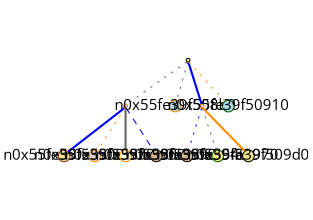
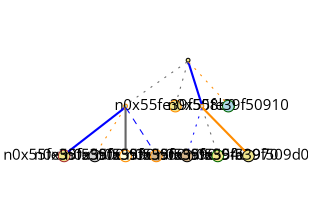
node "n0x55fe39f508b0": fillcolor lightblue -> khaki
node "n0x55fe39f50a30": color darkorange -> black
node "n0x55fe39f50a90": color black -> darkorange
